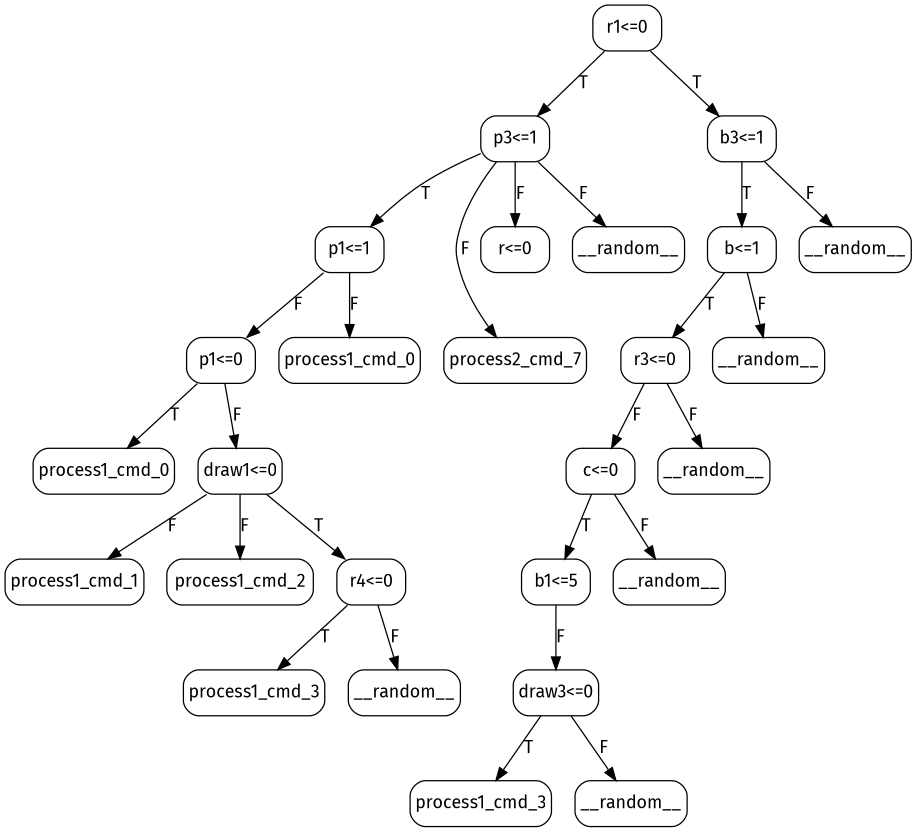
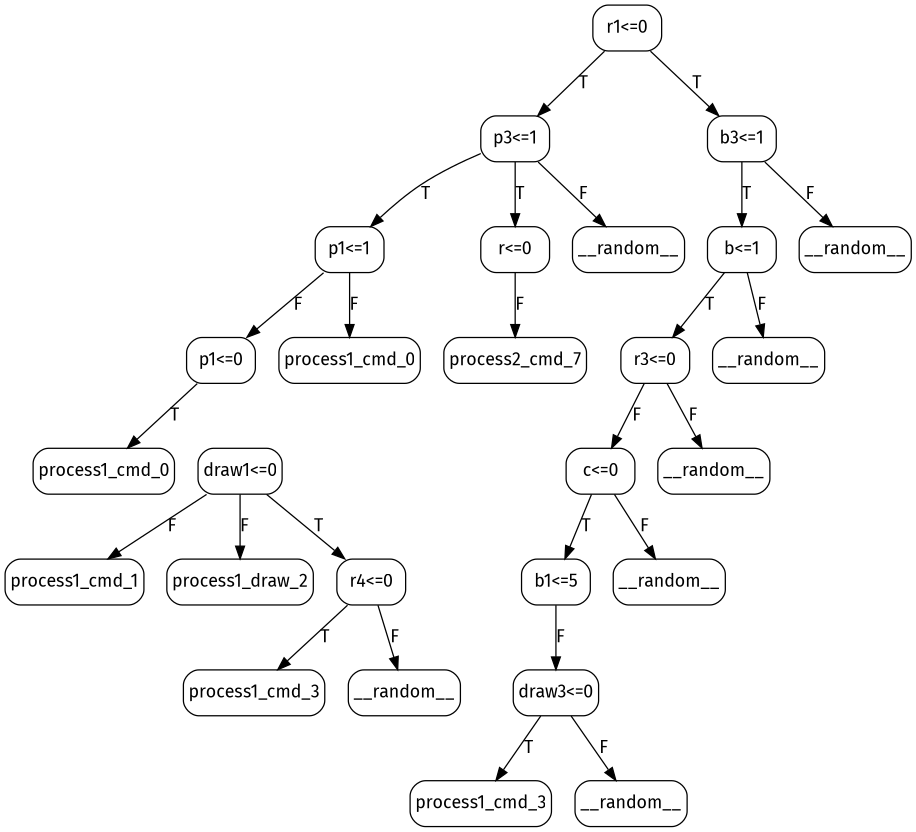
edge "p3<=1" -> "r<=0": label "F" -> "T"
edge "p3<=1" -> "process2_cmd_7": now "r<=0" -> "process2_cmd_7"
edge "p1<=0" -> "draw1<=0": removed, label "F"
node "process1_cmd_2": label "process1_cmd_2" -> "process1_draw_2"
